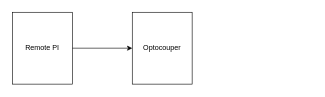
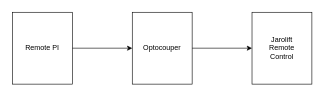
edge "Optocouper" -> "Jarolift Remote Control": added
node "Jarolift Remote Control": added
